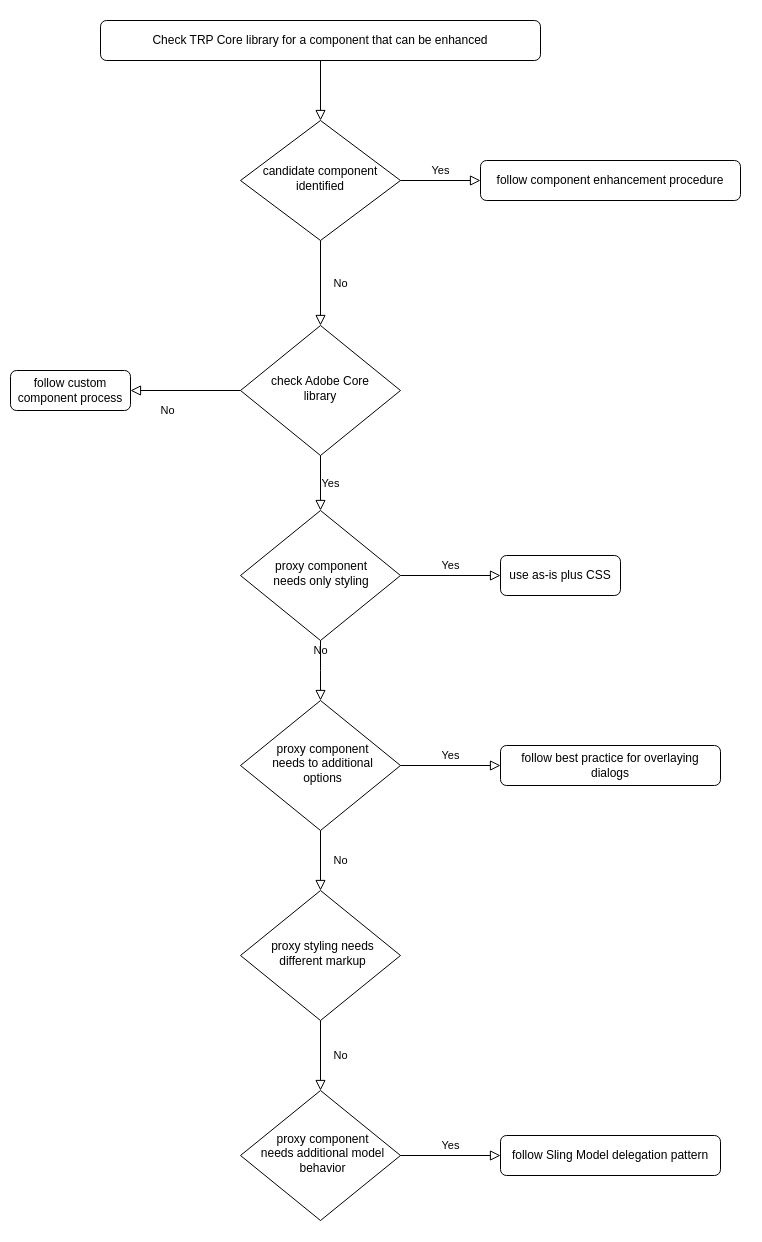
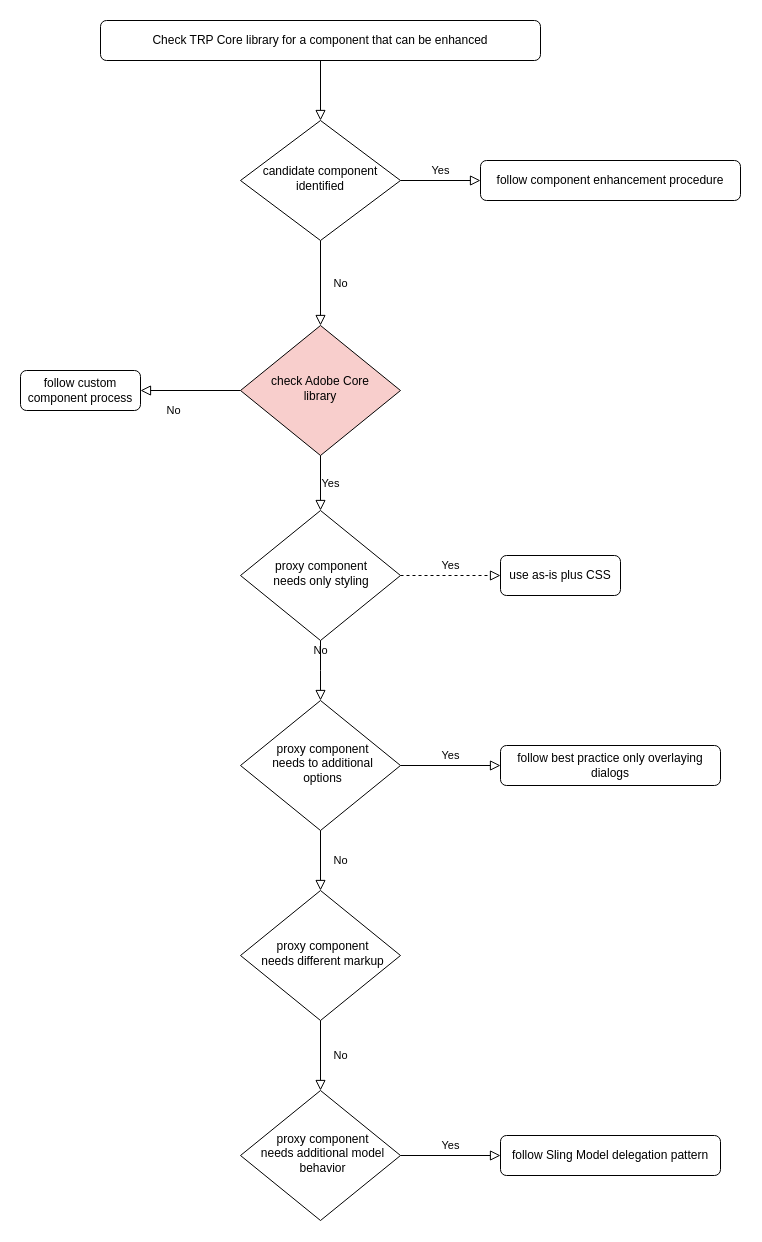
node "follow custom component process": moved (71, 391) -> (81, 391)
node "check Adobe Core library": fillcolor #ffffff -> #f8cecc
edge "proxy component needs only styling" -> "use as-is plus CSS": style solid -> dashed
node "follow best practice for overlaying dialogs": label "follow best practice for overlaying dialogs" -> "follow best practice only overlaying dialogs"
node "proxy styling needs different markup": label "proxy styling needs different markup" -> "proxy component needs different markup"
